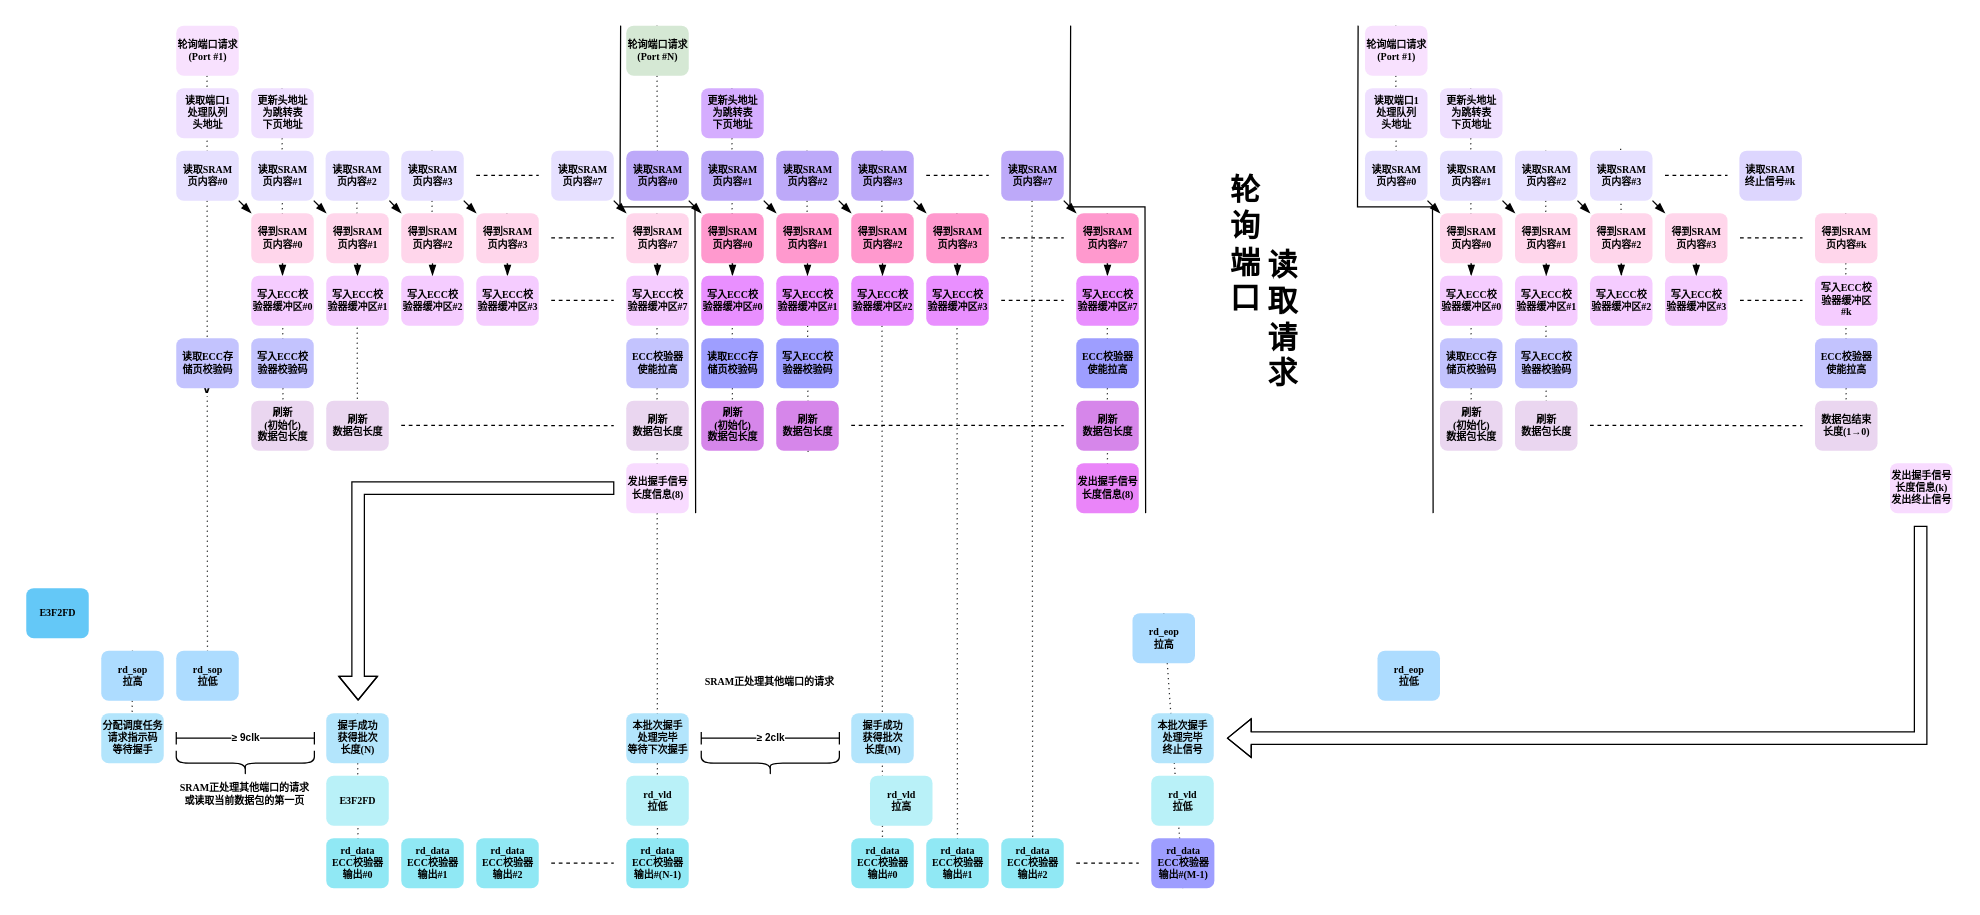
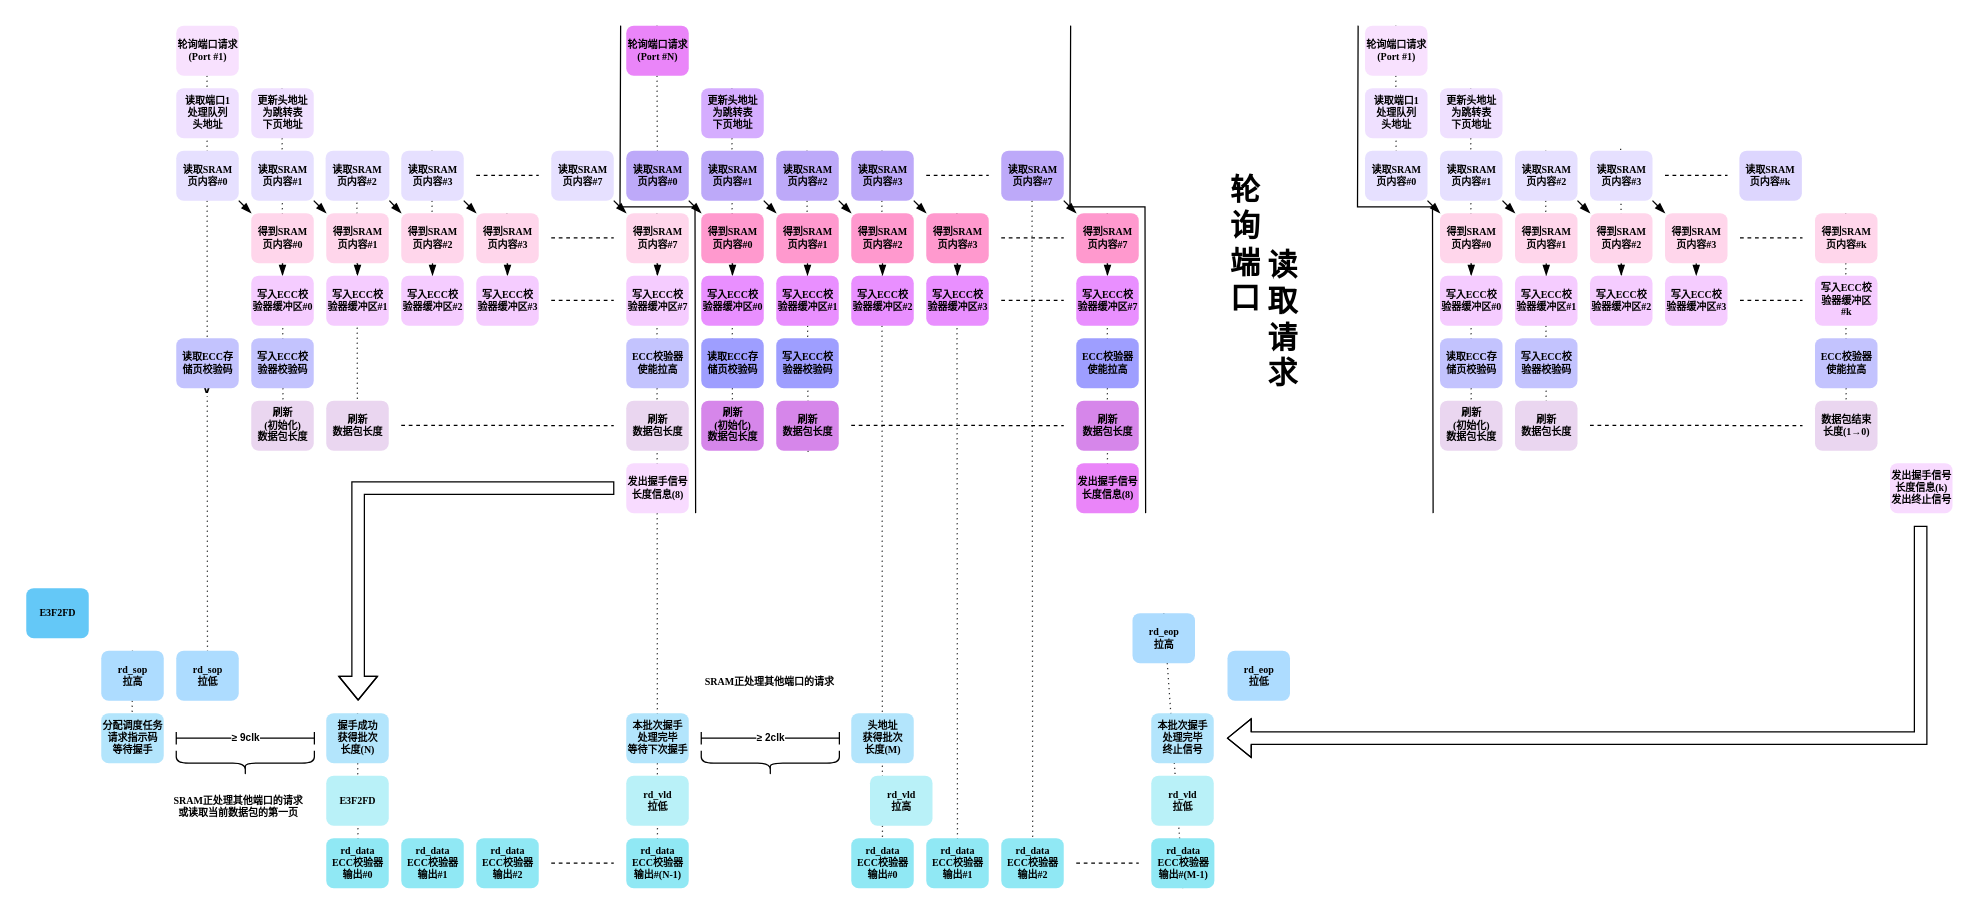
node "轮询端口请求 (Port #N)": fillcolor #d5e8d4 -> #ea85f9
node "读取SRAM 终止信号#k": label "读取SRAM 终止信号#k" -> "读取SRAM 页内容#k"
node "rd_eop 拉低": moved (1409, 676) -> (1259, 676)
node "握手成功 获得批次 长度(M)": label "握手成功 获得批次 长度(M)" -> "头地址 获得批次 长度(M)"
node "SRAM正处理其他端口的请求 或读取当前数据包的第一页": moved (245, 794) -> (239, 807)
node "rd_data ECC校验器 输出#(M-1)": fillcolor #9e9eff -> #90e8f4
